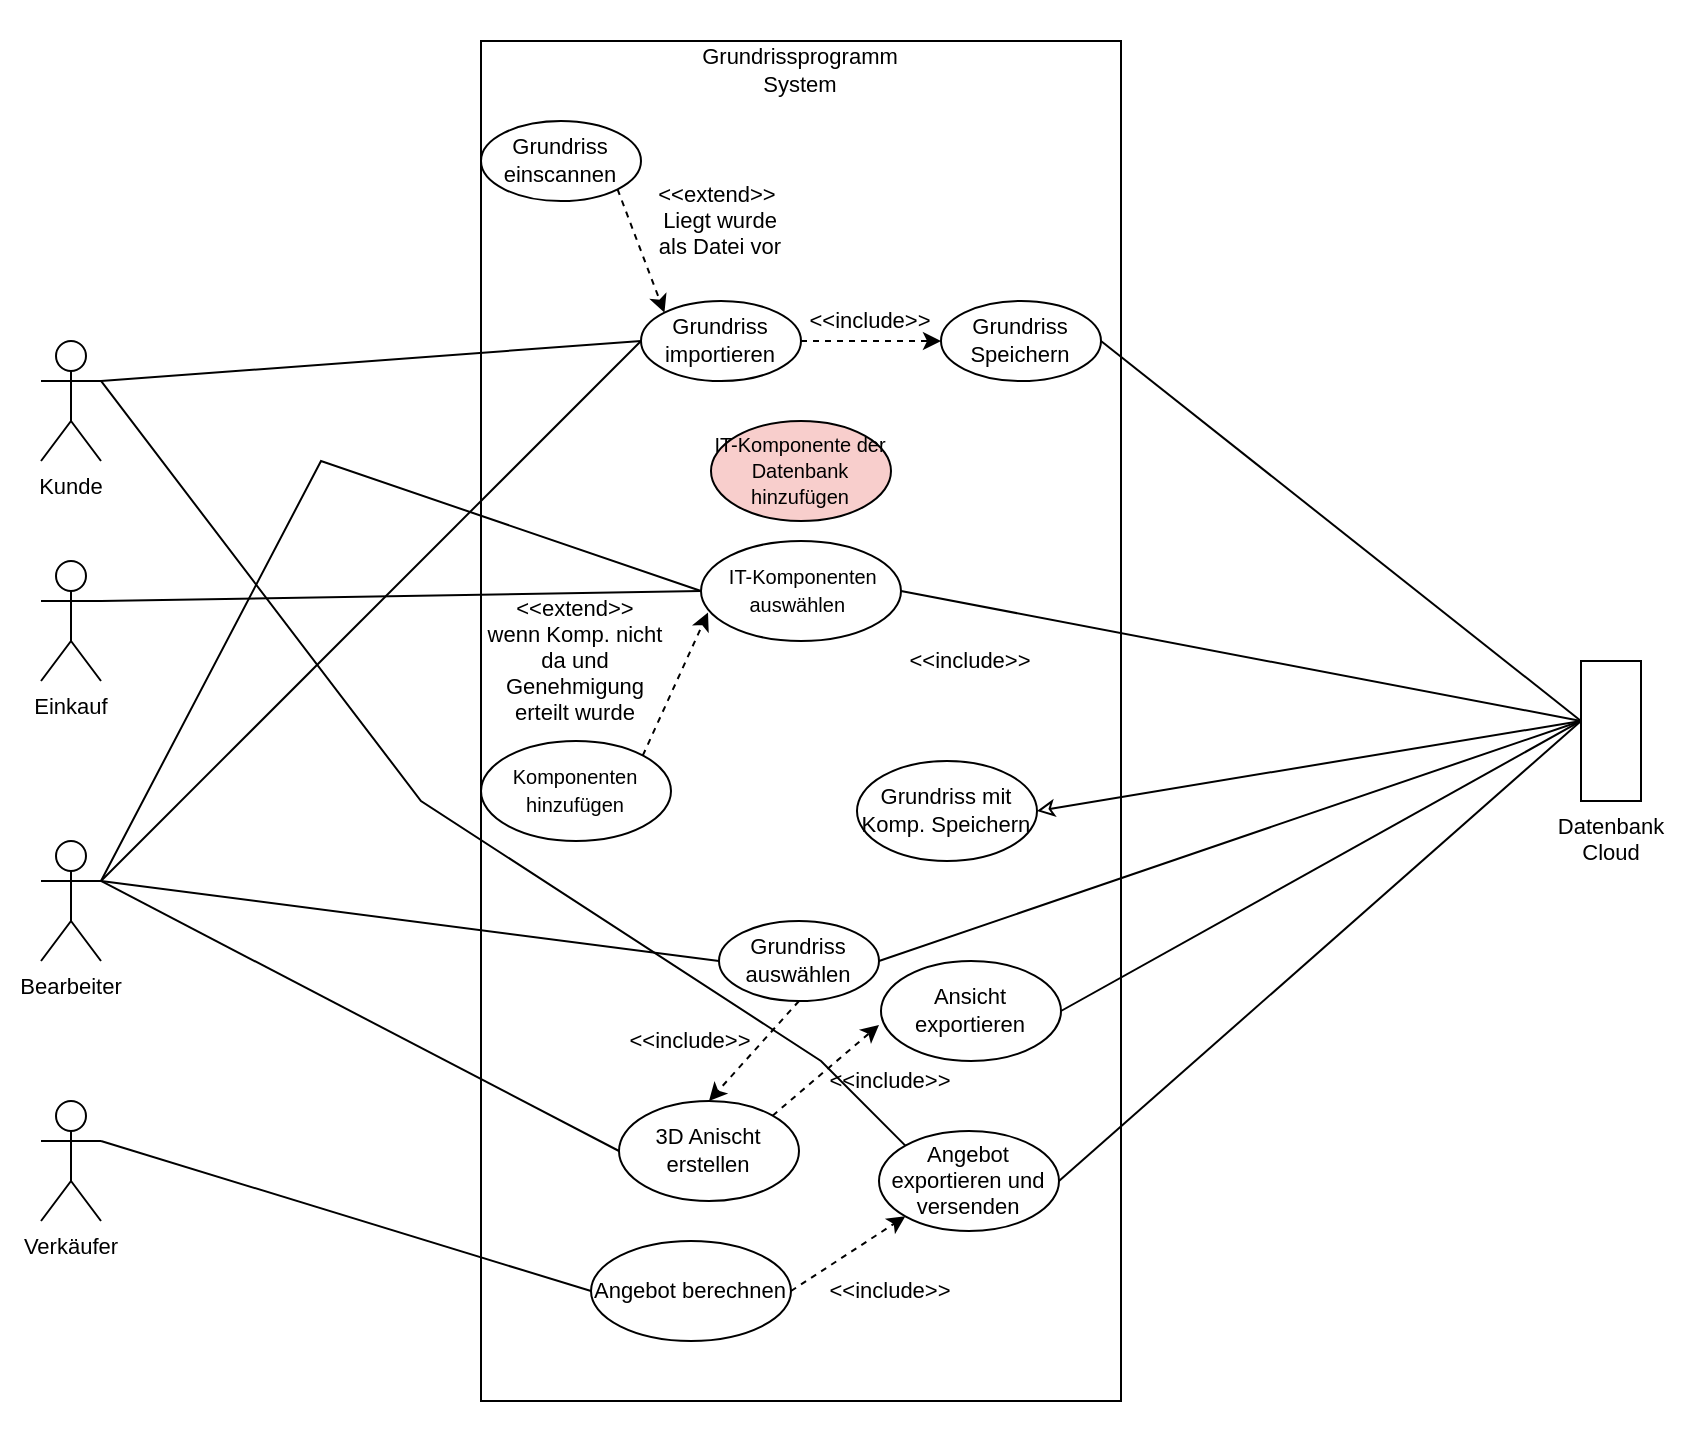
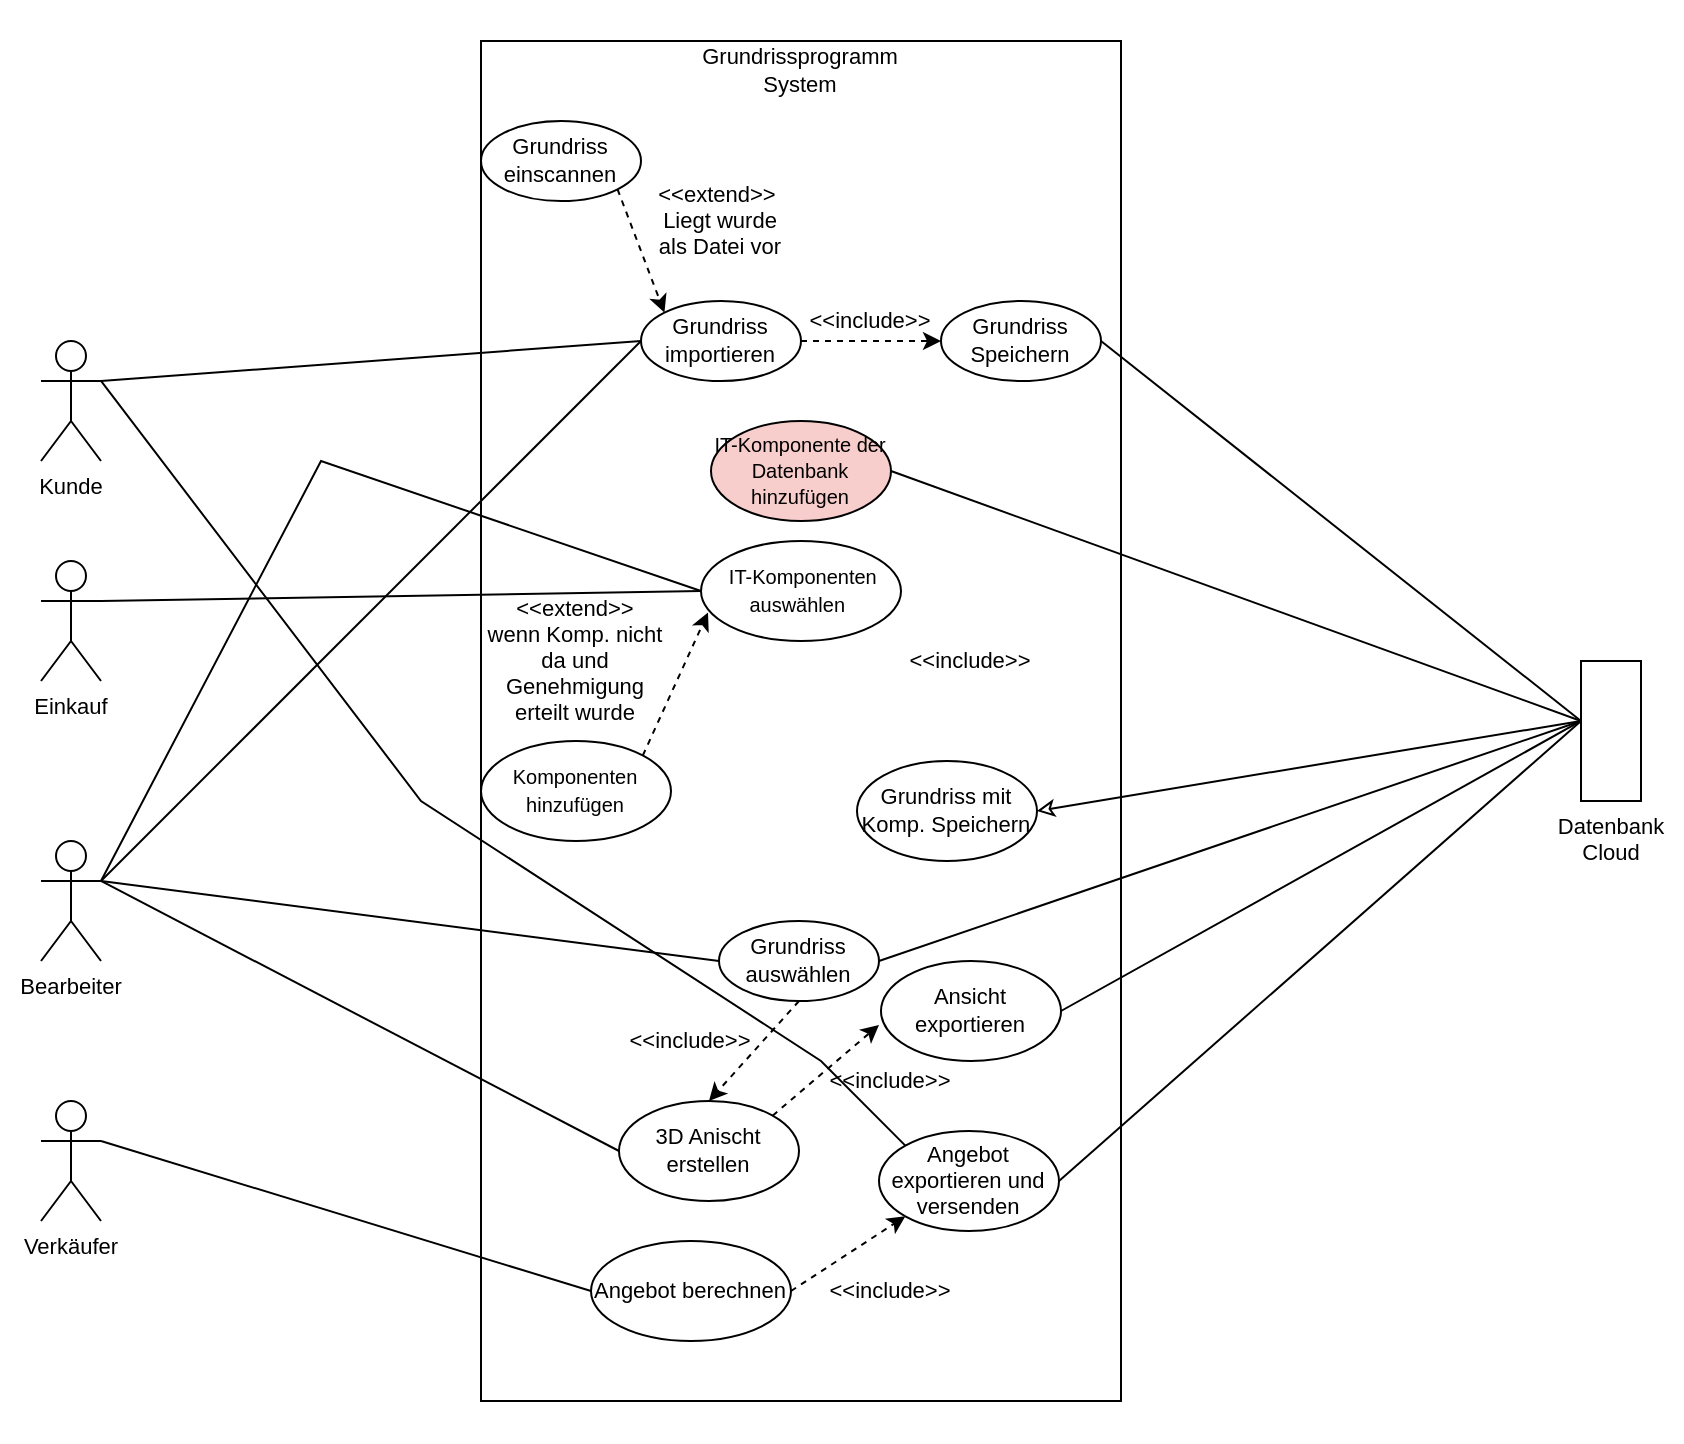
edge "IT-Komponente der Datenbank hinzufügen" -- "Datenbank Cloud": added
edge "IT-Komponenten auswählen" -- "Datenbank Cloud": removed
